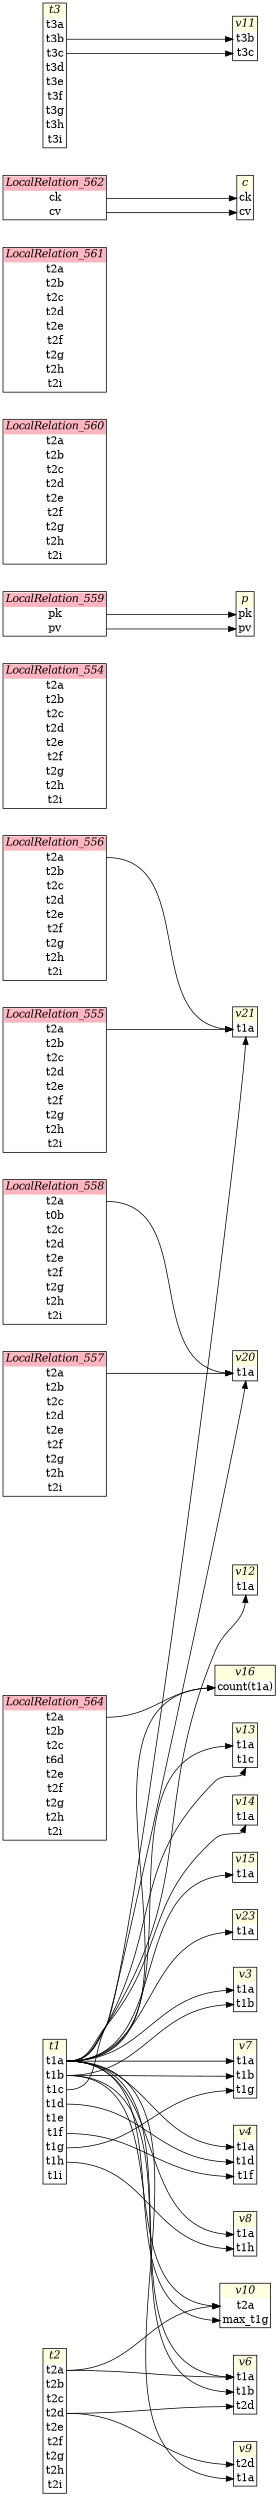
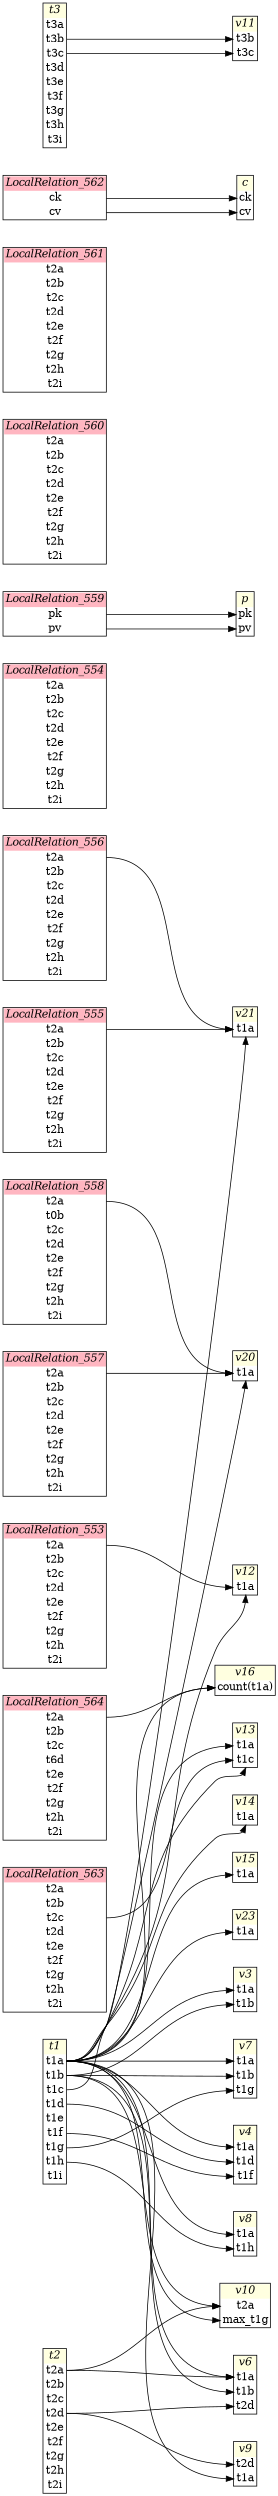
node "LocalRelation_553": added
node "LocalRelation_563": added
